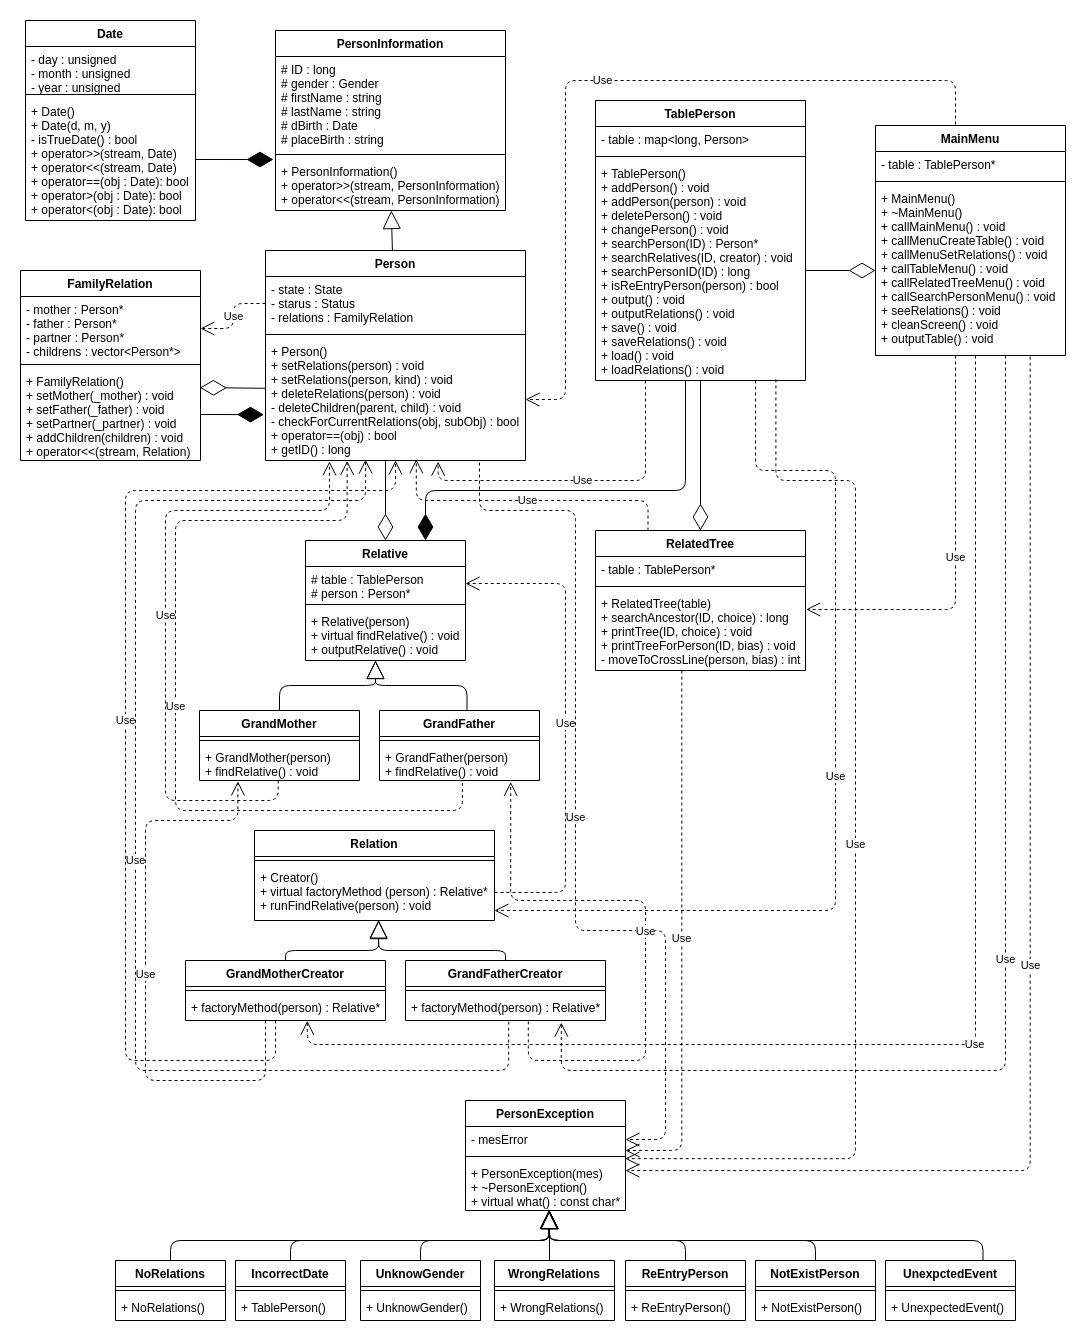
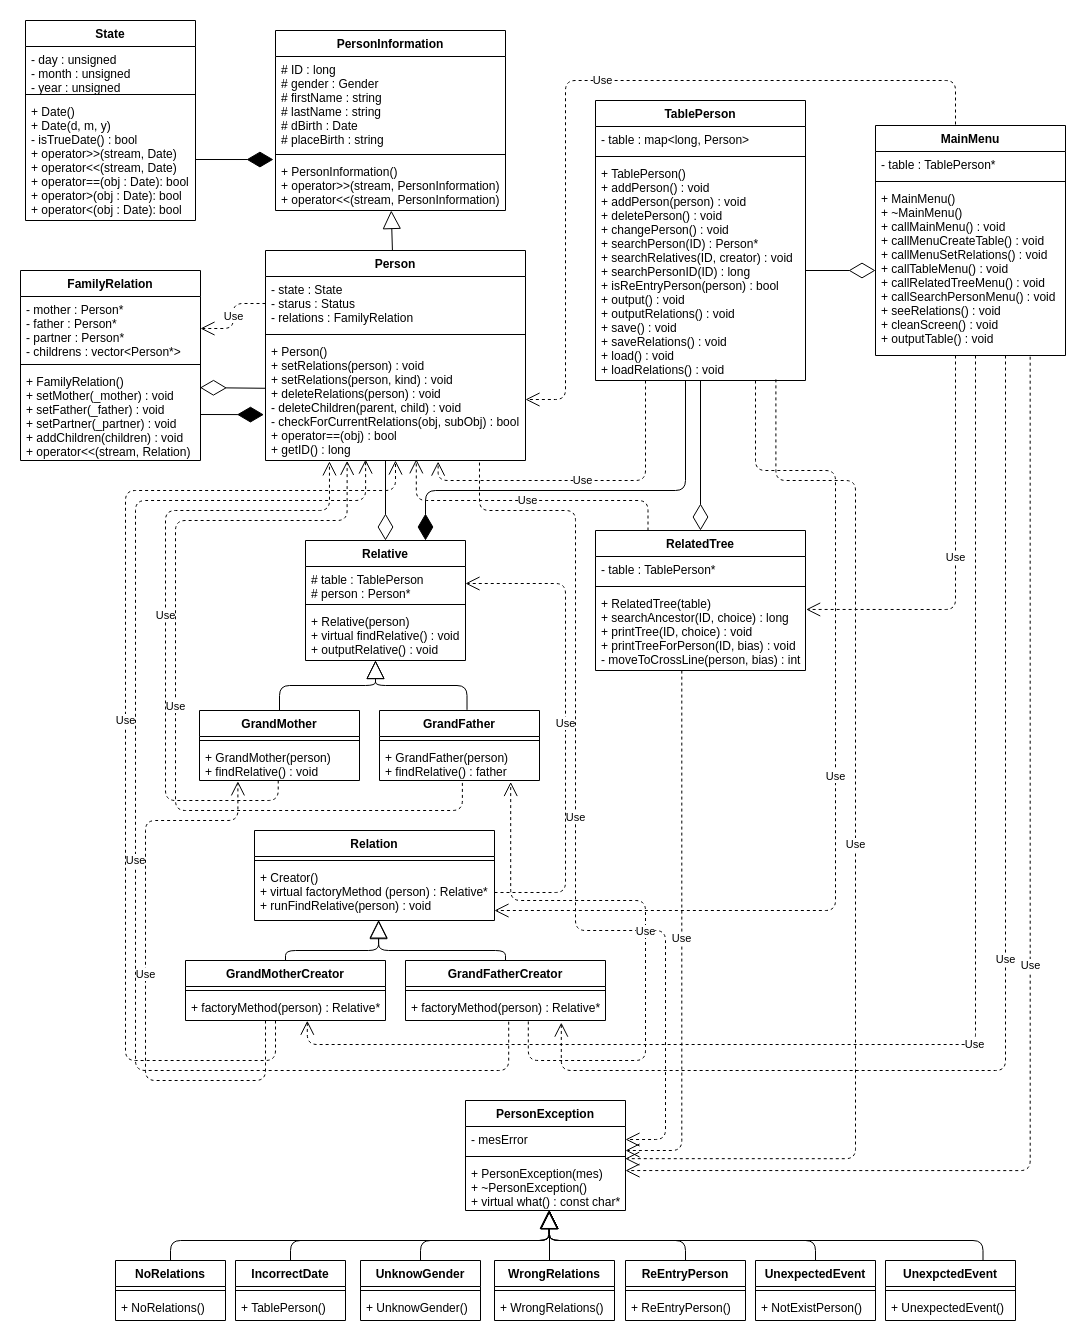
node "Date": label "Date" -> "State"
node "+ GrandFather(person) + findRelative() : void": label "+ GrandFather(person) + findRelative() : void" -> "+ GrandFather(person) + findRelative() : father"
node "NotExistPerson": label "NotExistPerson" -> "UnexpectedEvent"
